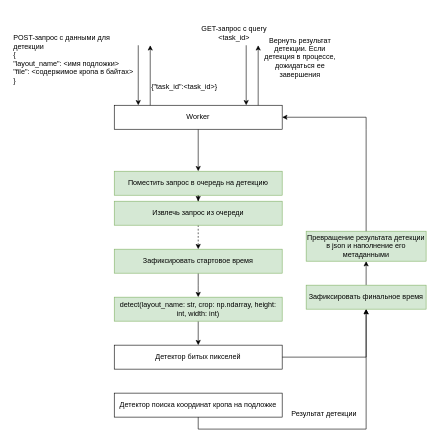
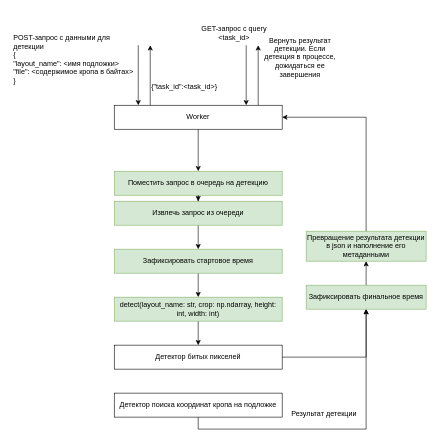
edge "Извлечь запрос из очереди" -> "Зафиксировать стартовое время": style dashed -> solid
